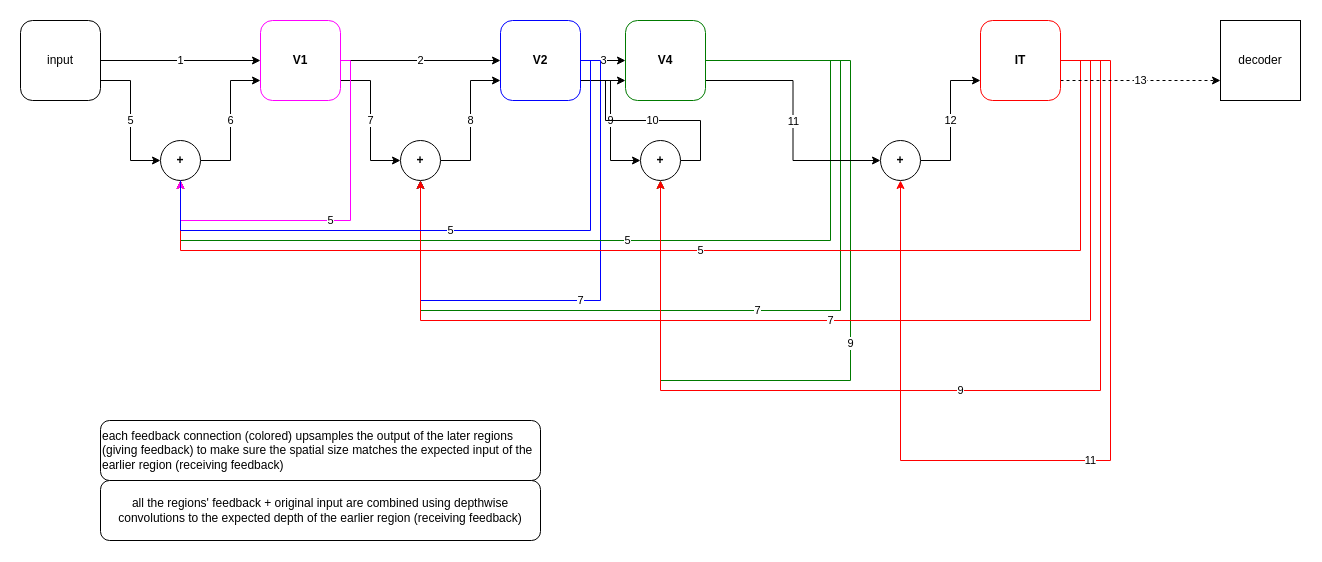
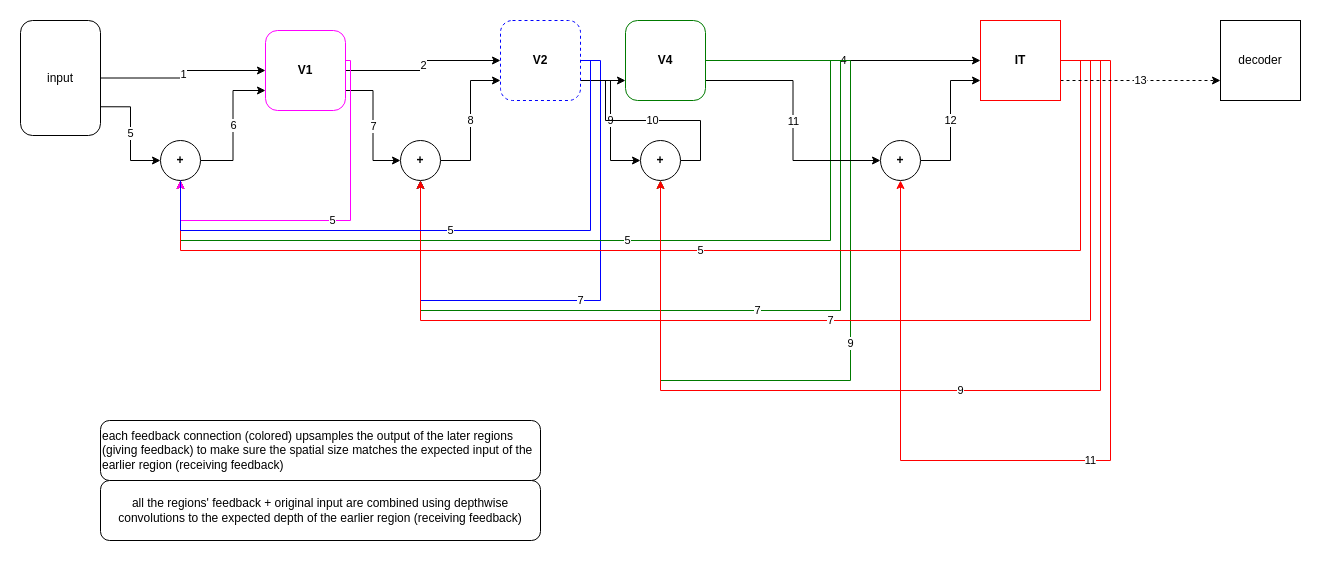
node "input": size 80x80 -> 80x115
node "V1": moved (301, 61) -> (306, 71)
node "V2": style solid -> dashed
edge "V2" -> "V4": removed, label "3"
edge "V4" -> "IT": added, label "4"
node "IT": shape rounded rectangle -> rectangle
